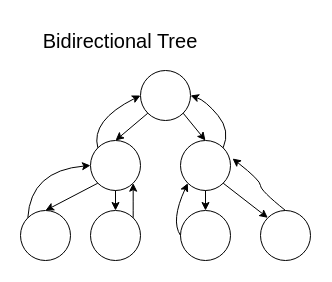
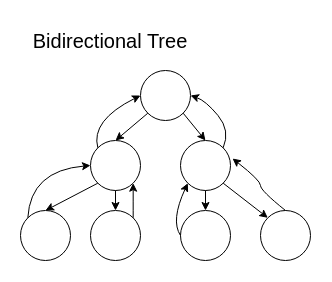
node "Bidirectional Tree": moved (121, 41) -> (111, 41)
